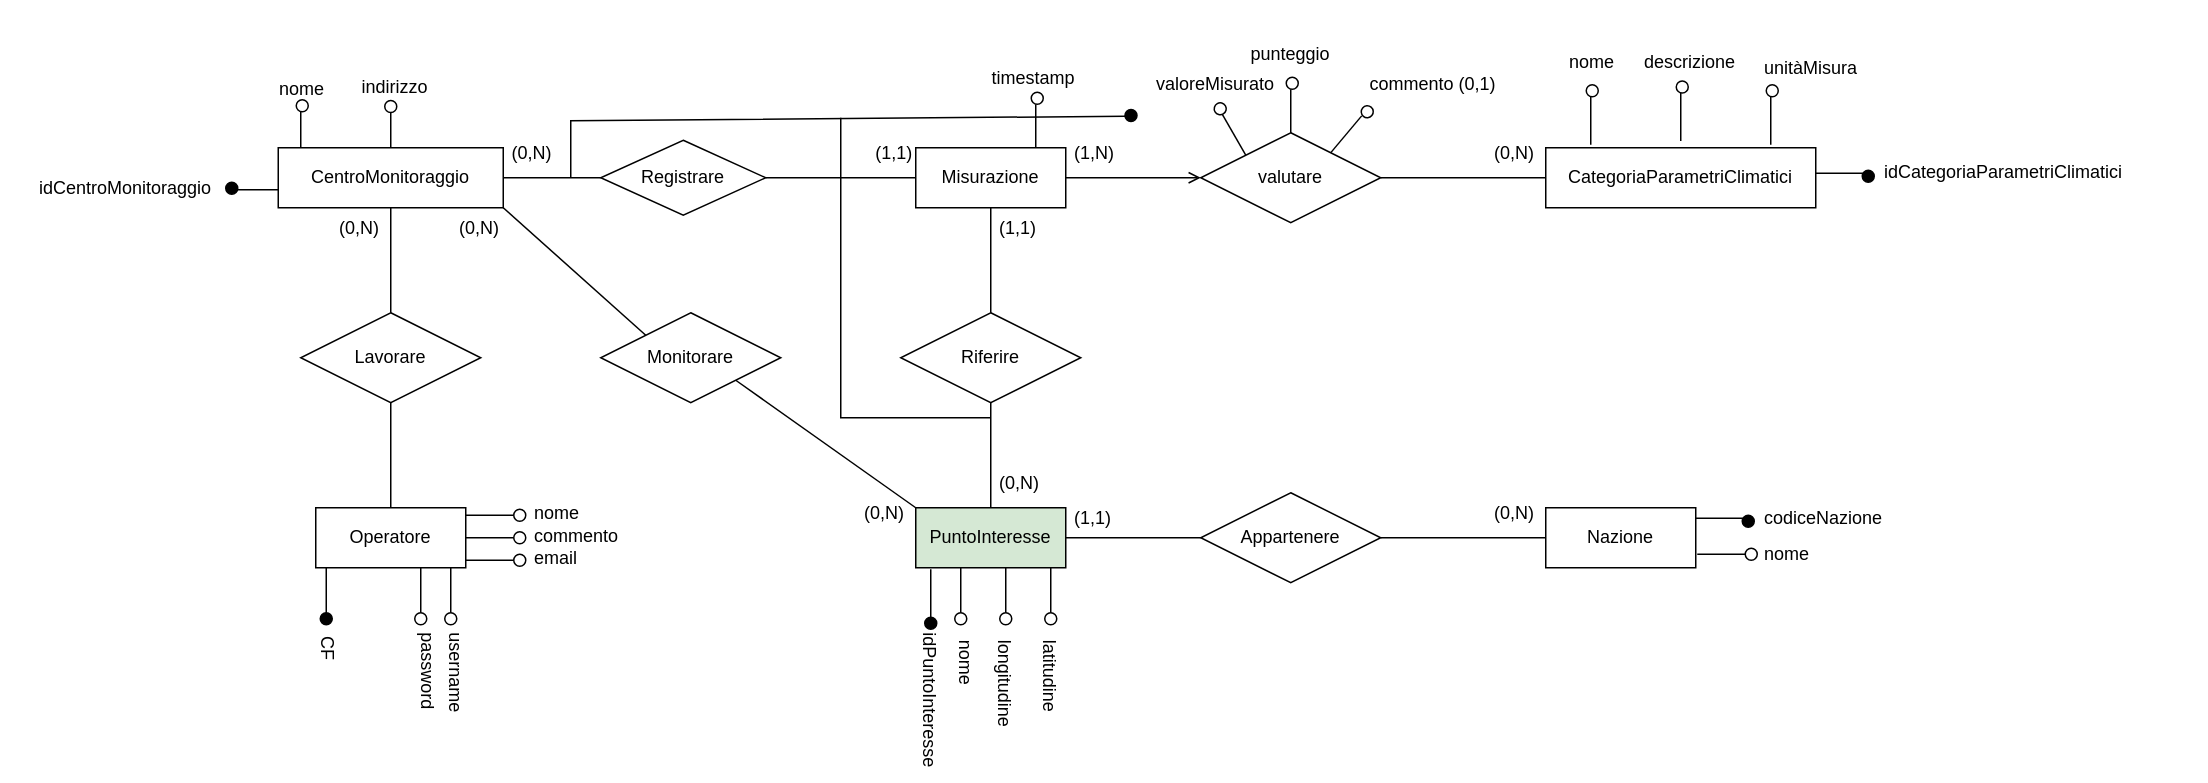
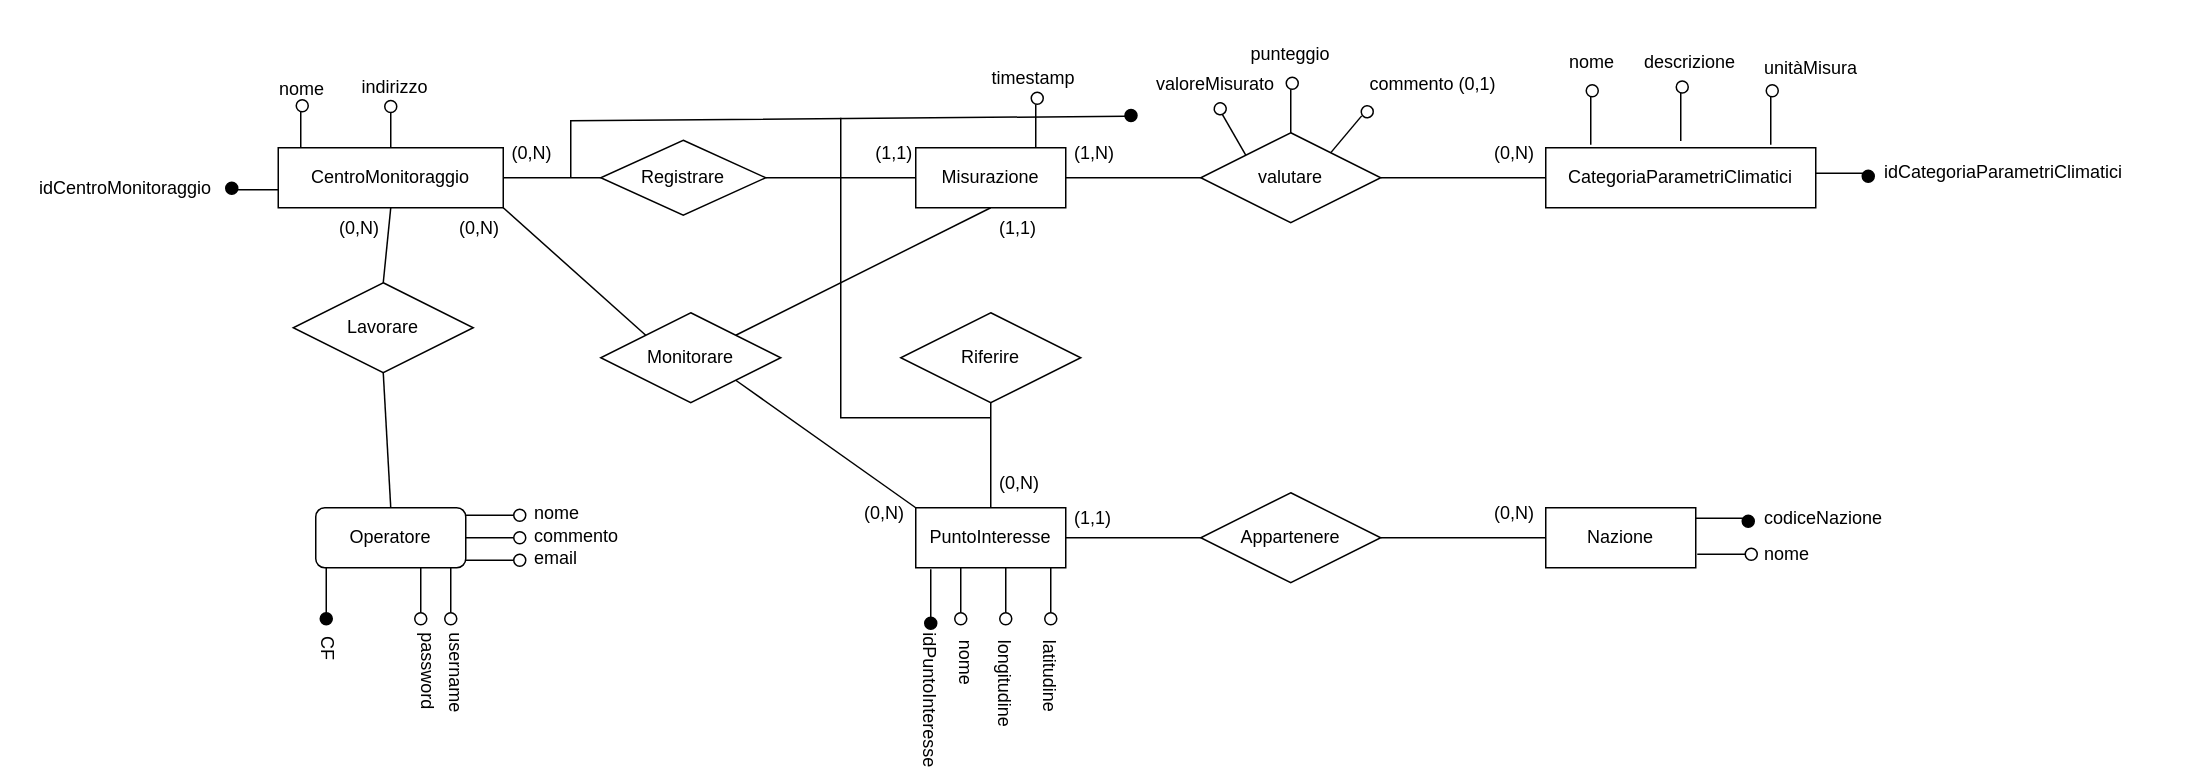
edge "Misurazione" -> "valutare": arrowhead open -> none
edge "Misurazione" -- "Riferire": now "Misurazione" -- "Monitorare"
node "Lavorare": moved (391, 358) -> (383, 328)
node "Operatore": shape rectangle -> rounded rectangle
node "PuntoInteresse": fillcolor #d5e8d4 -> #ffffff
